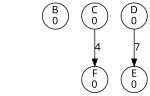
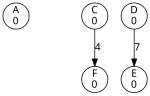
node "A 0": added
node "B 0": removed
